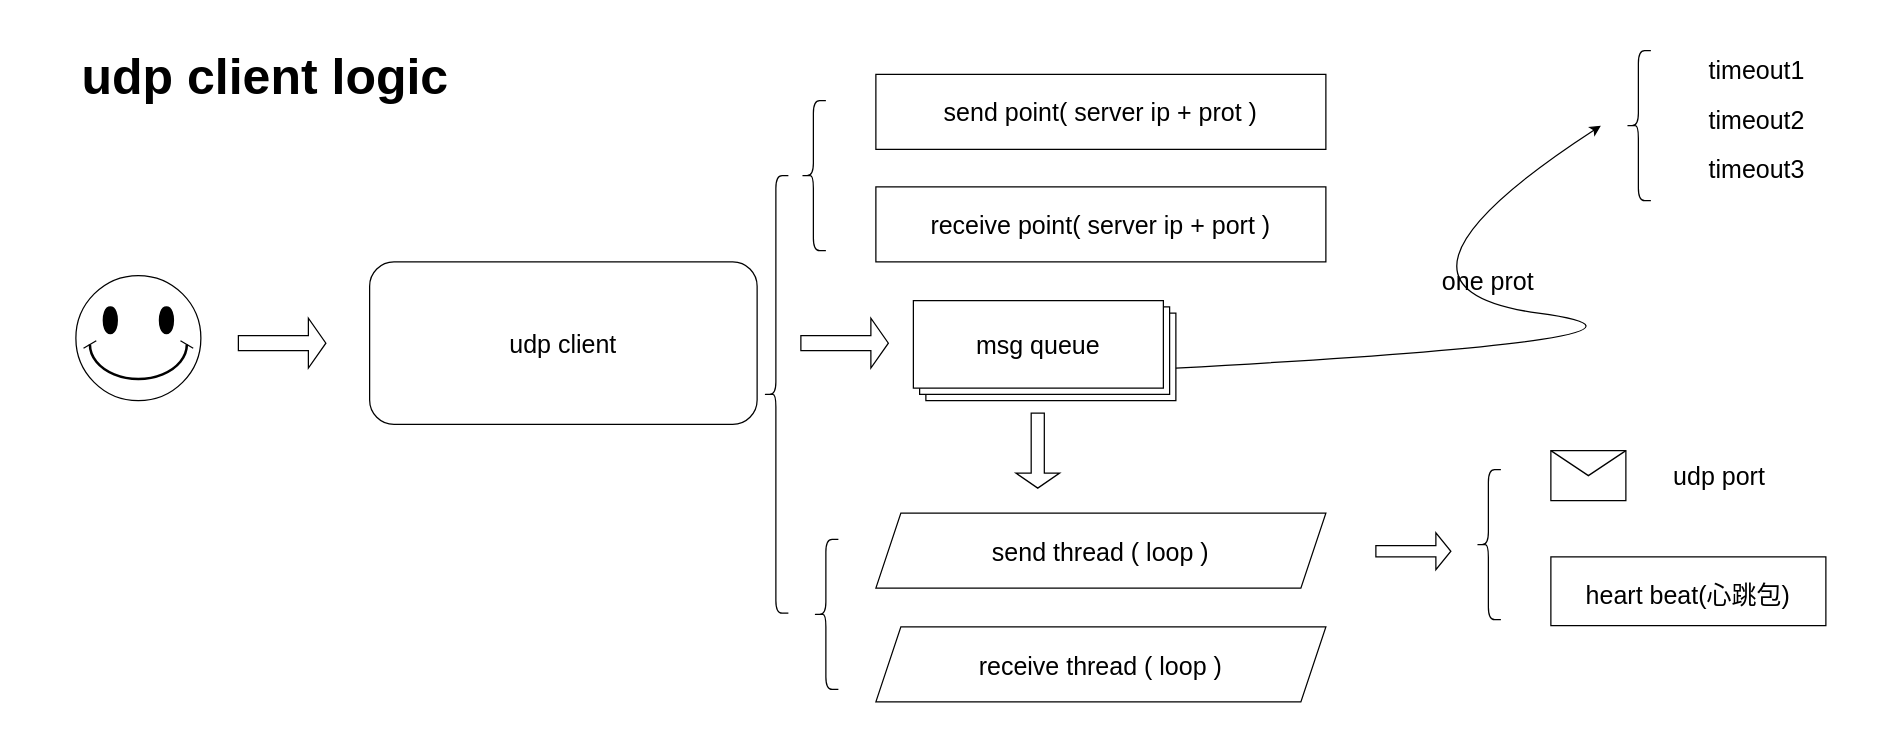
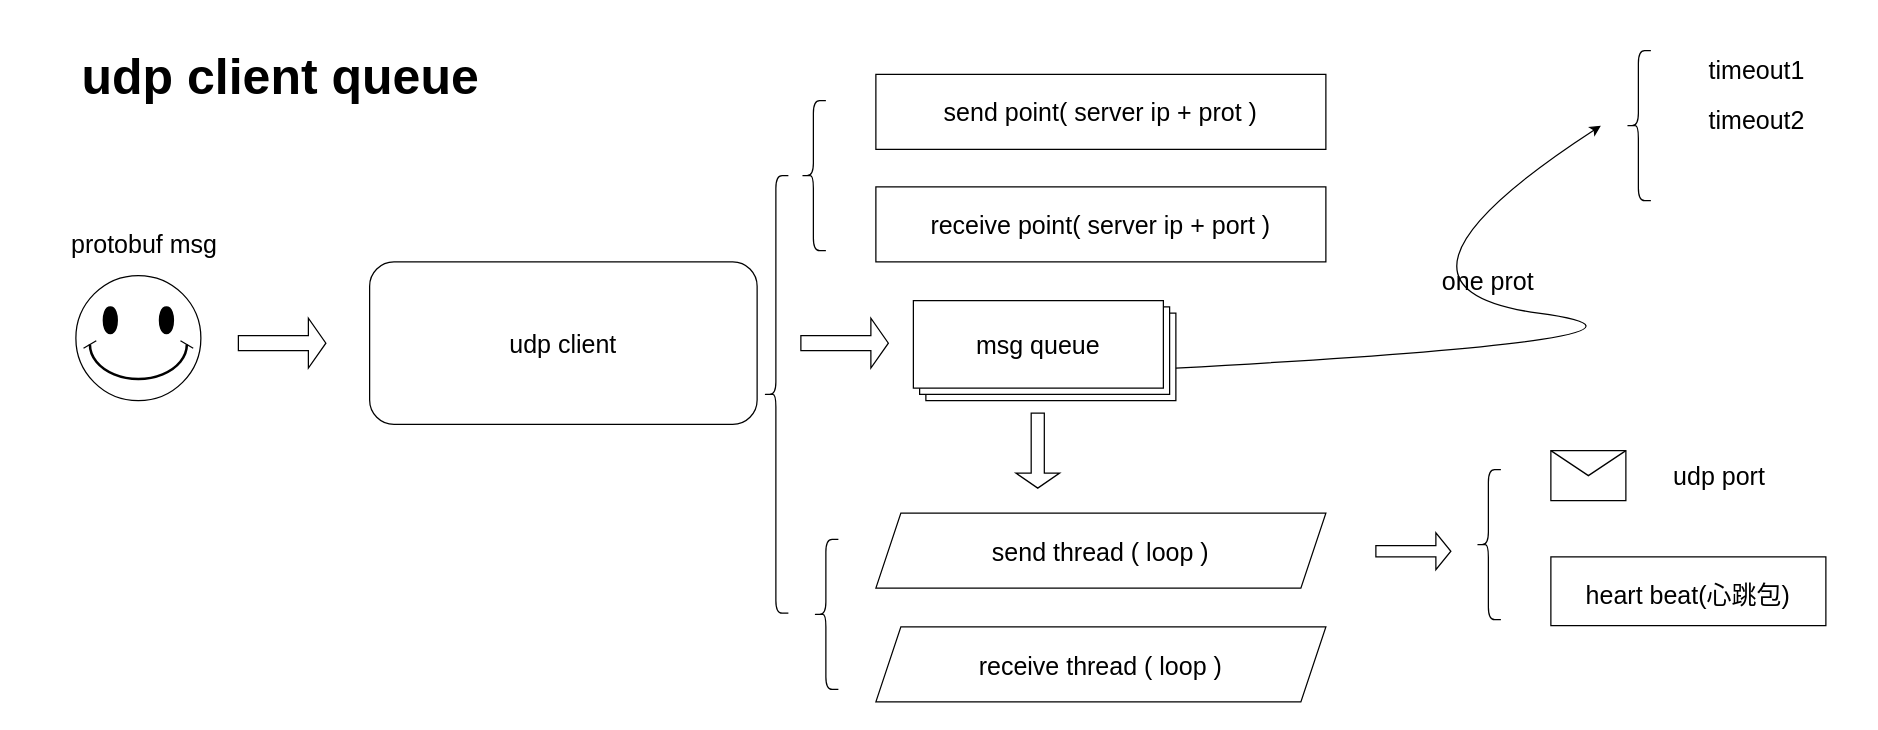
node "udp client logic": label "udp client logic" -> "udp client queue"
node "timeout3": removed
node "protobuf msg": added
